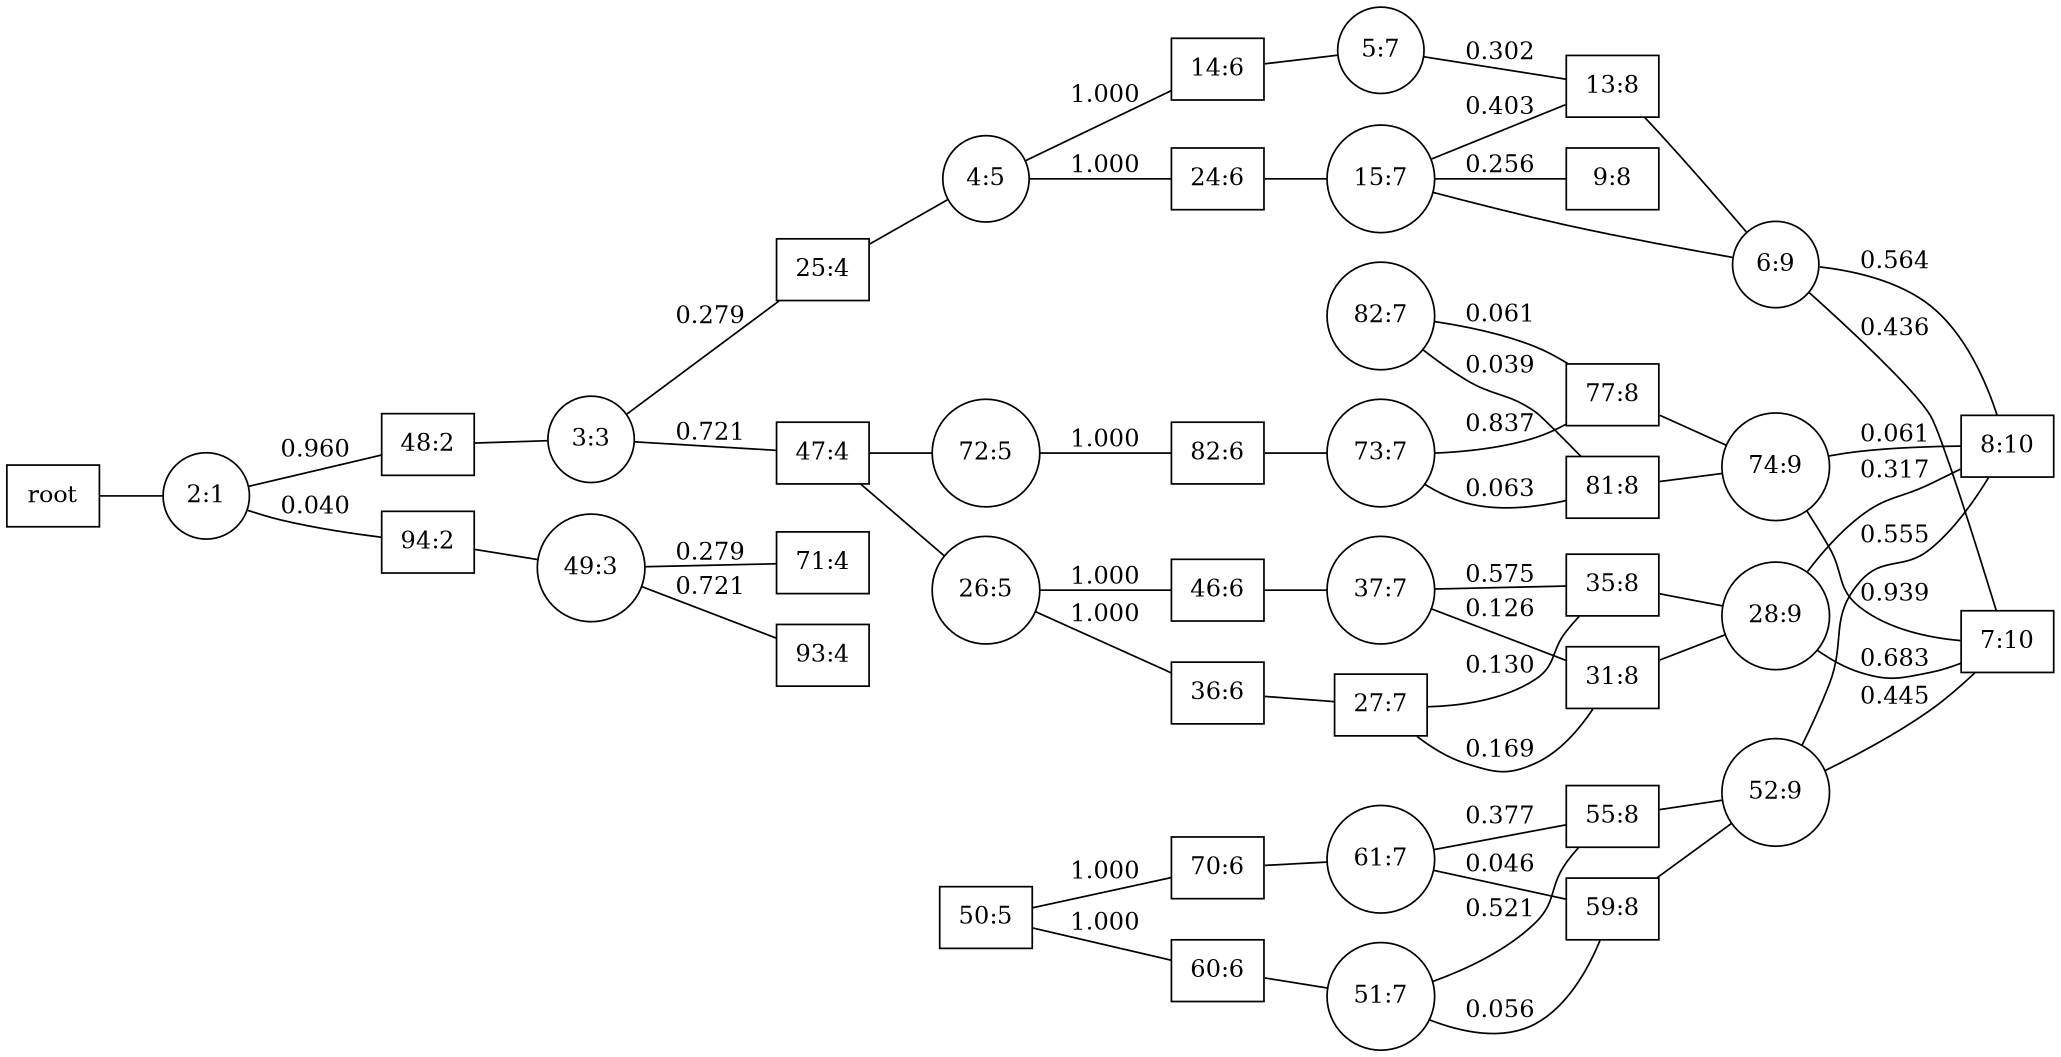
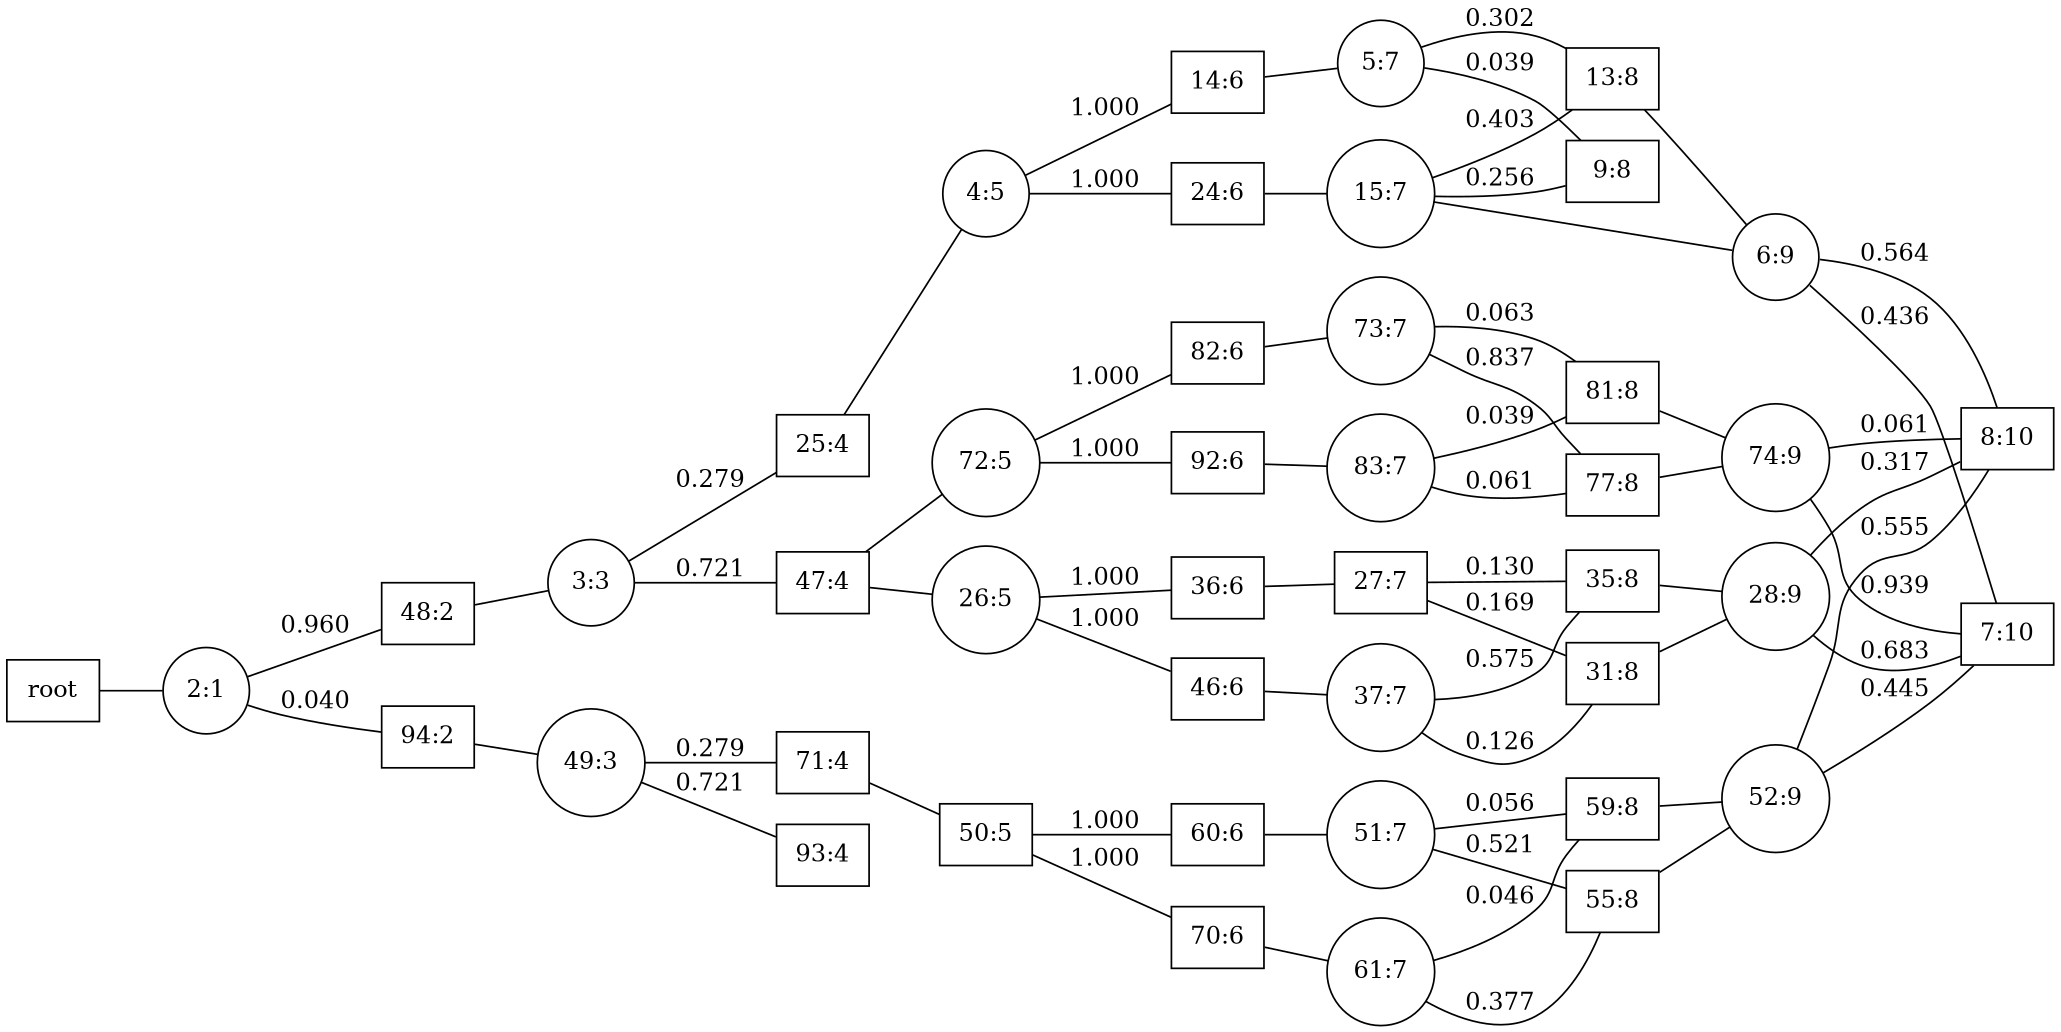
edge "5:7" -- "9:8": added, label "0.039"
node "82:7": label "82:7" -> "83:7"
node "92:6": added
edge "71:4" -- "50:5": added
